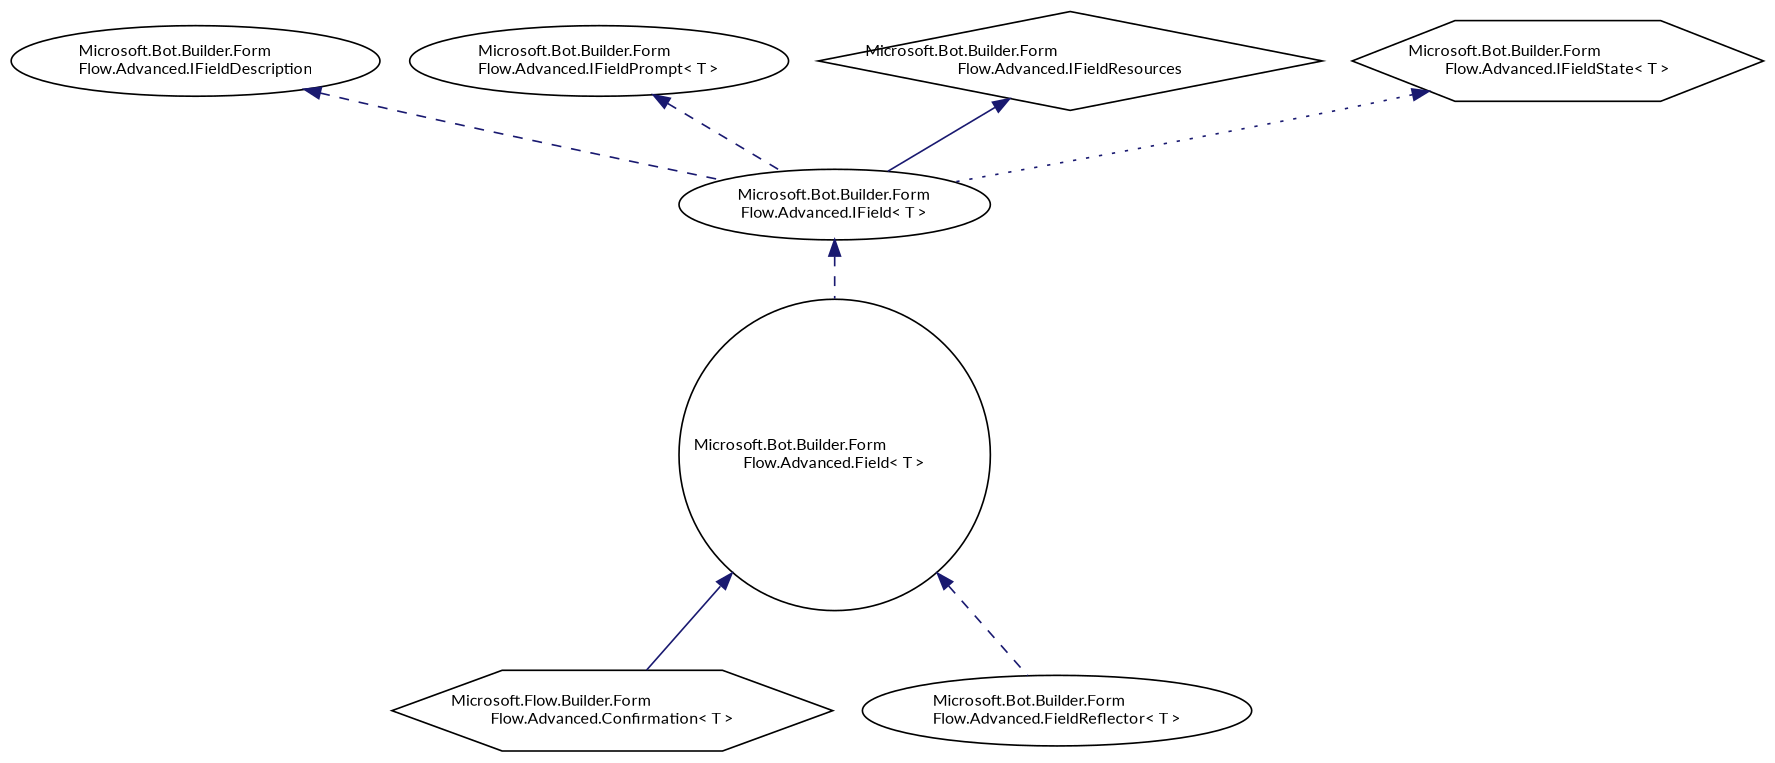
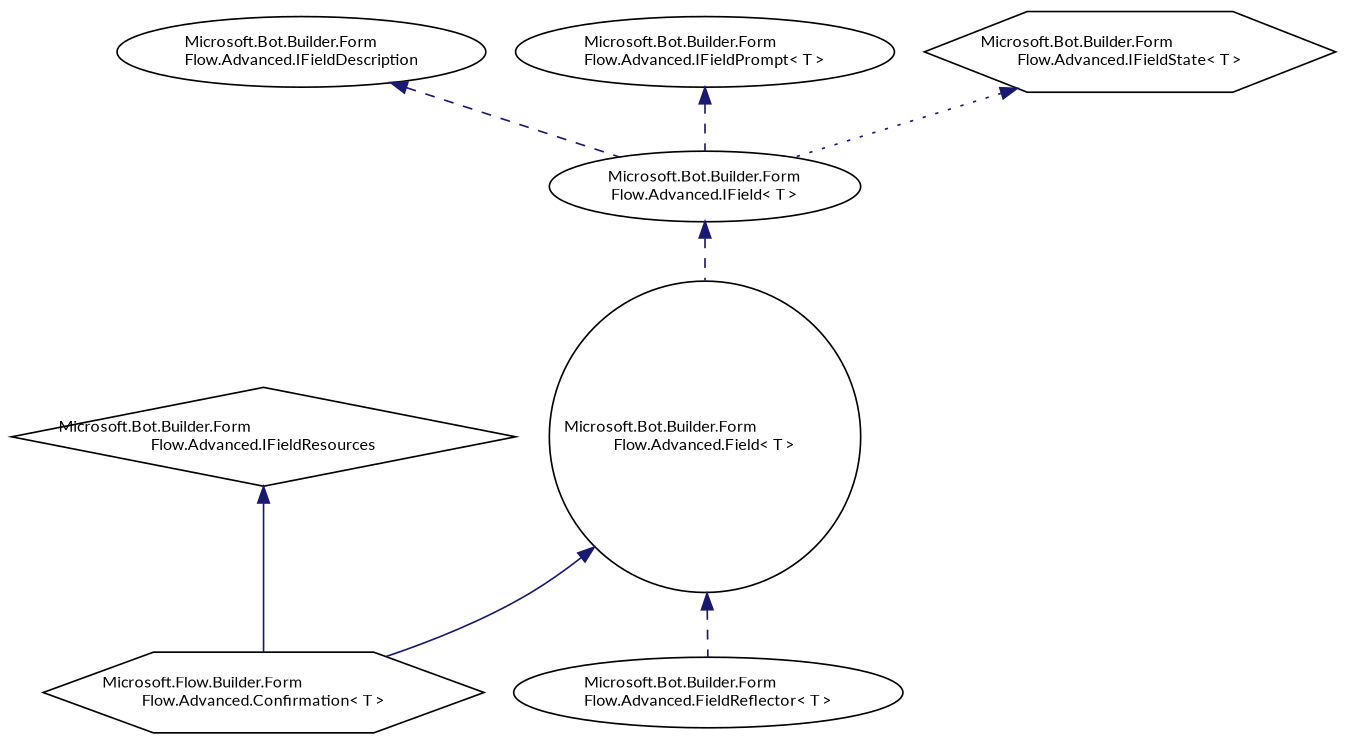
edge "Microsoft.Bot.Builder.Form Flow.Advanced.IField< T >" -> "Microsoft.Bot.Builder.Form Flow.Advanced.IFieldResources": now "Microsoft.Flow.Builder.Form Flow.Advanced.Confirmation< T >" -> "Microsoft.Bot.Builder.Form Flow.Advanced.IFieldResources"
